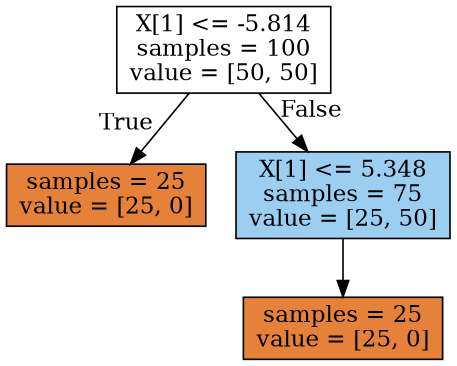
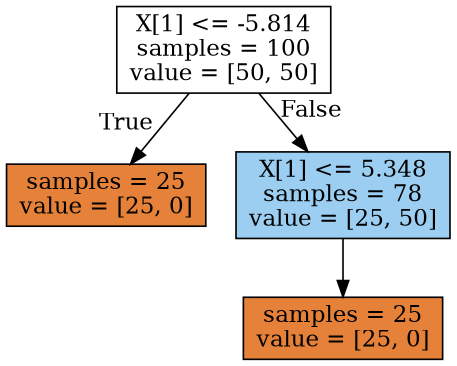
node "X[1] <= 5.348 samples = 75 value = [25, 50]": label "X[1] <= 5.348 samples = 75 value = [25, 50]" -> "X[1] <= 5.348 samples = 78 value = [25, 50]"
